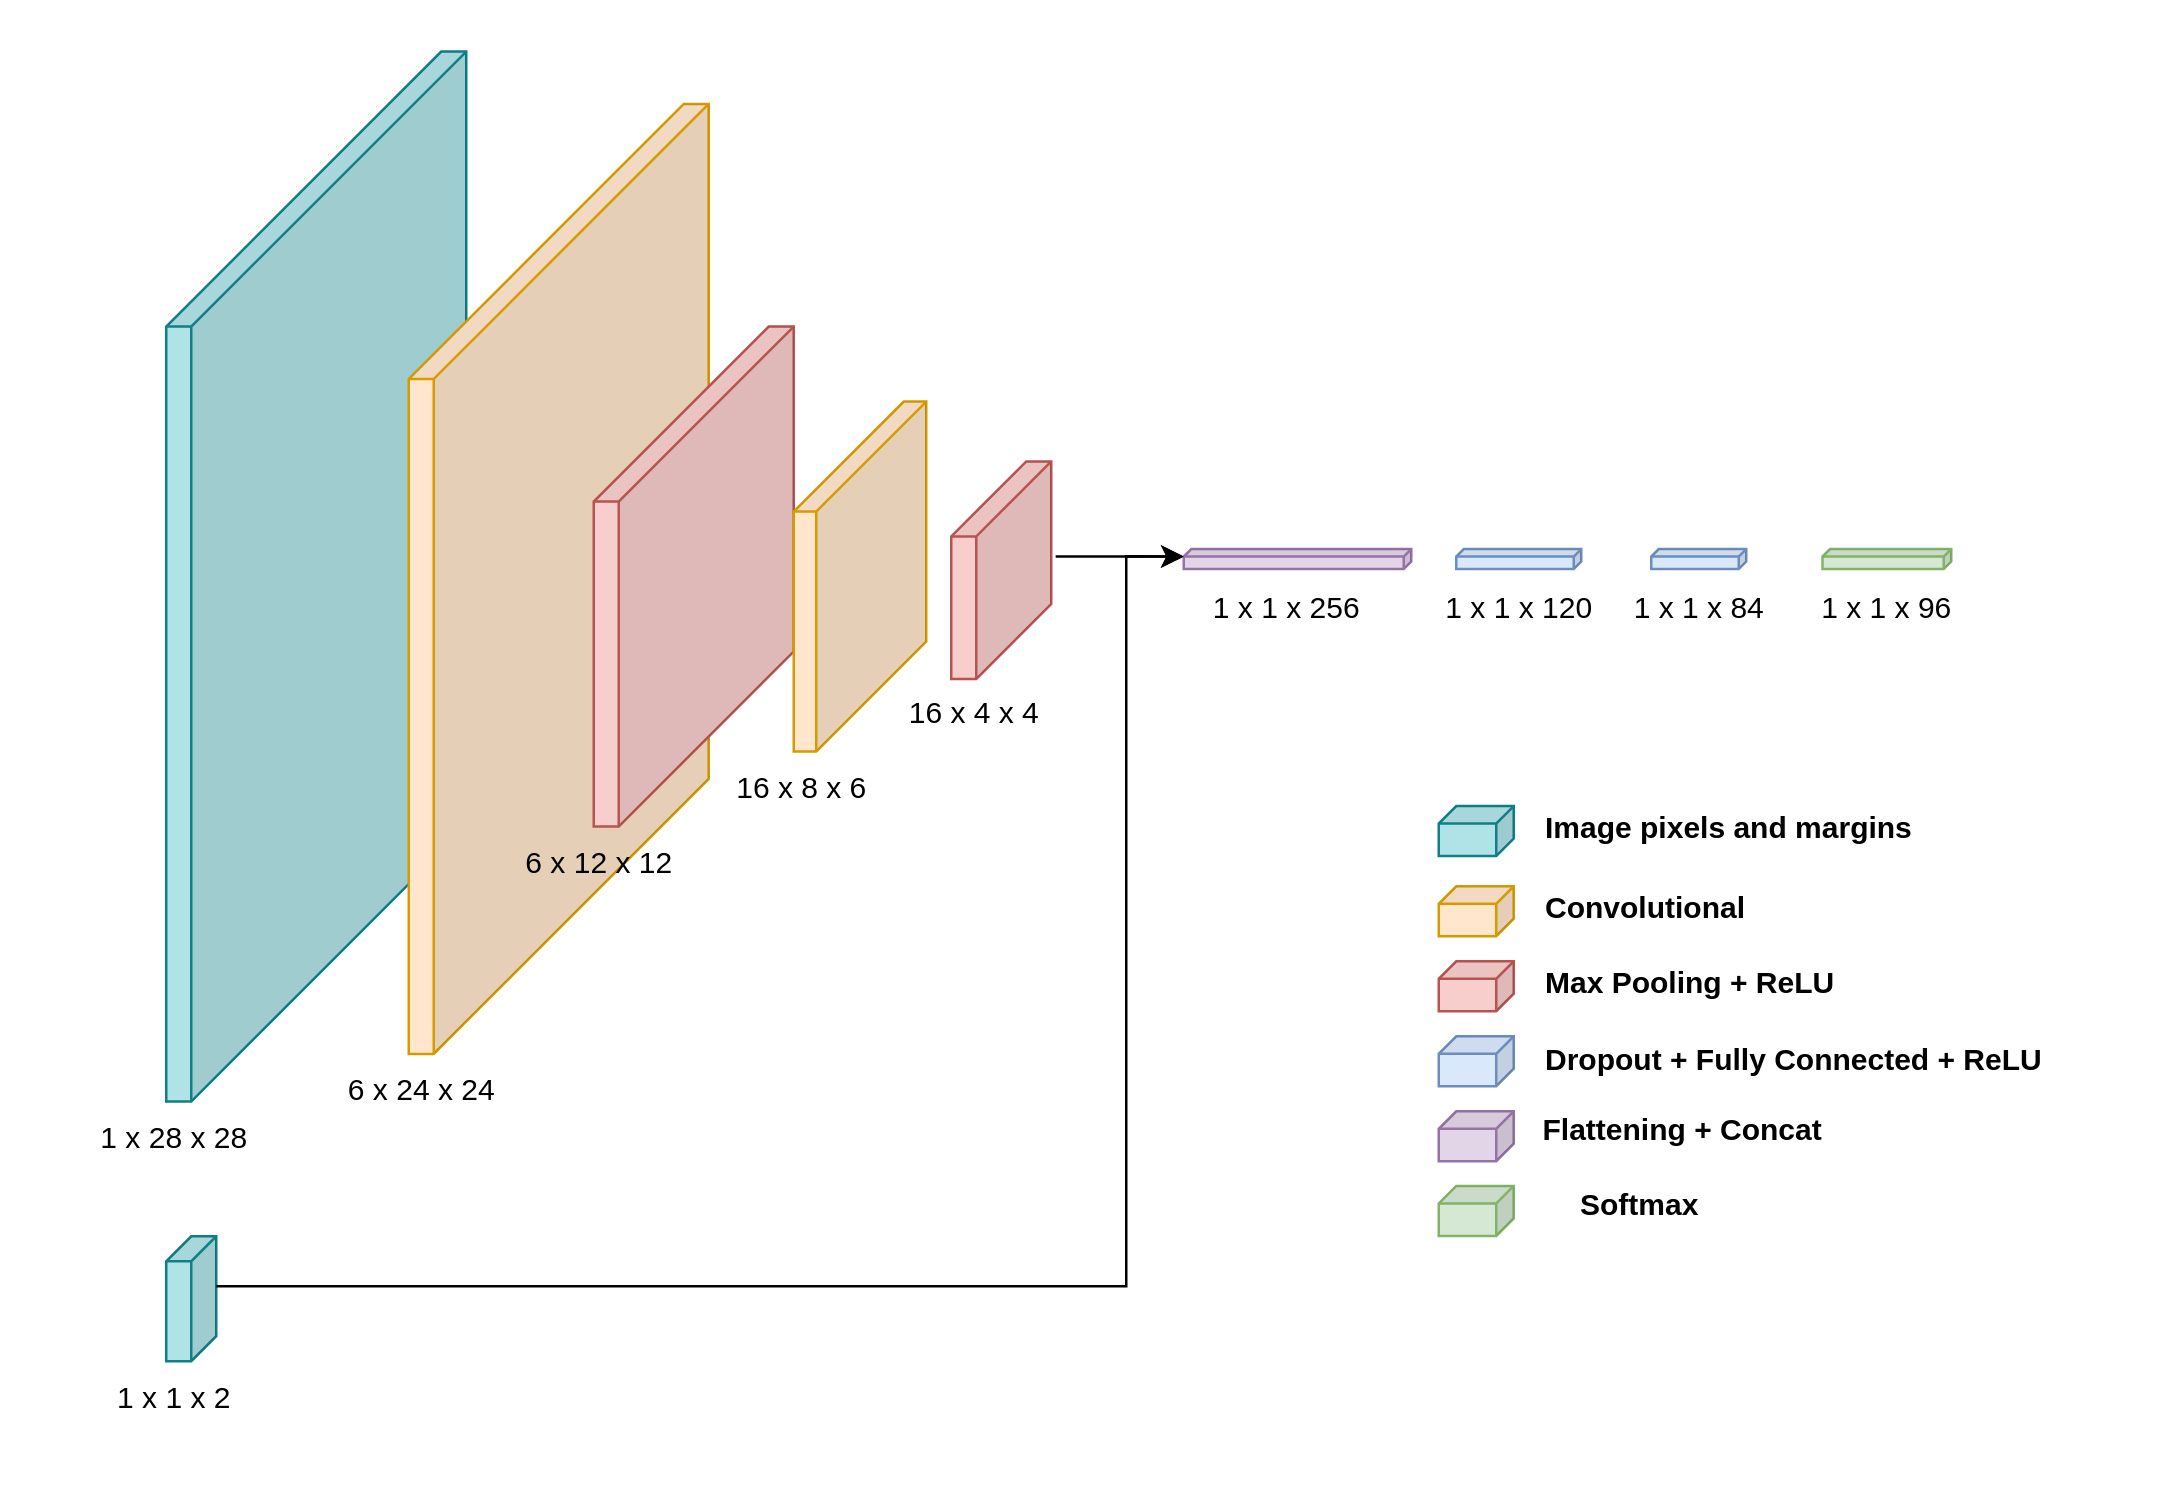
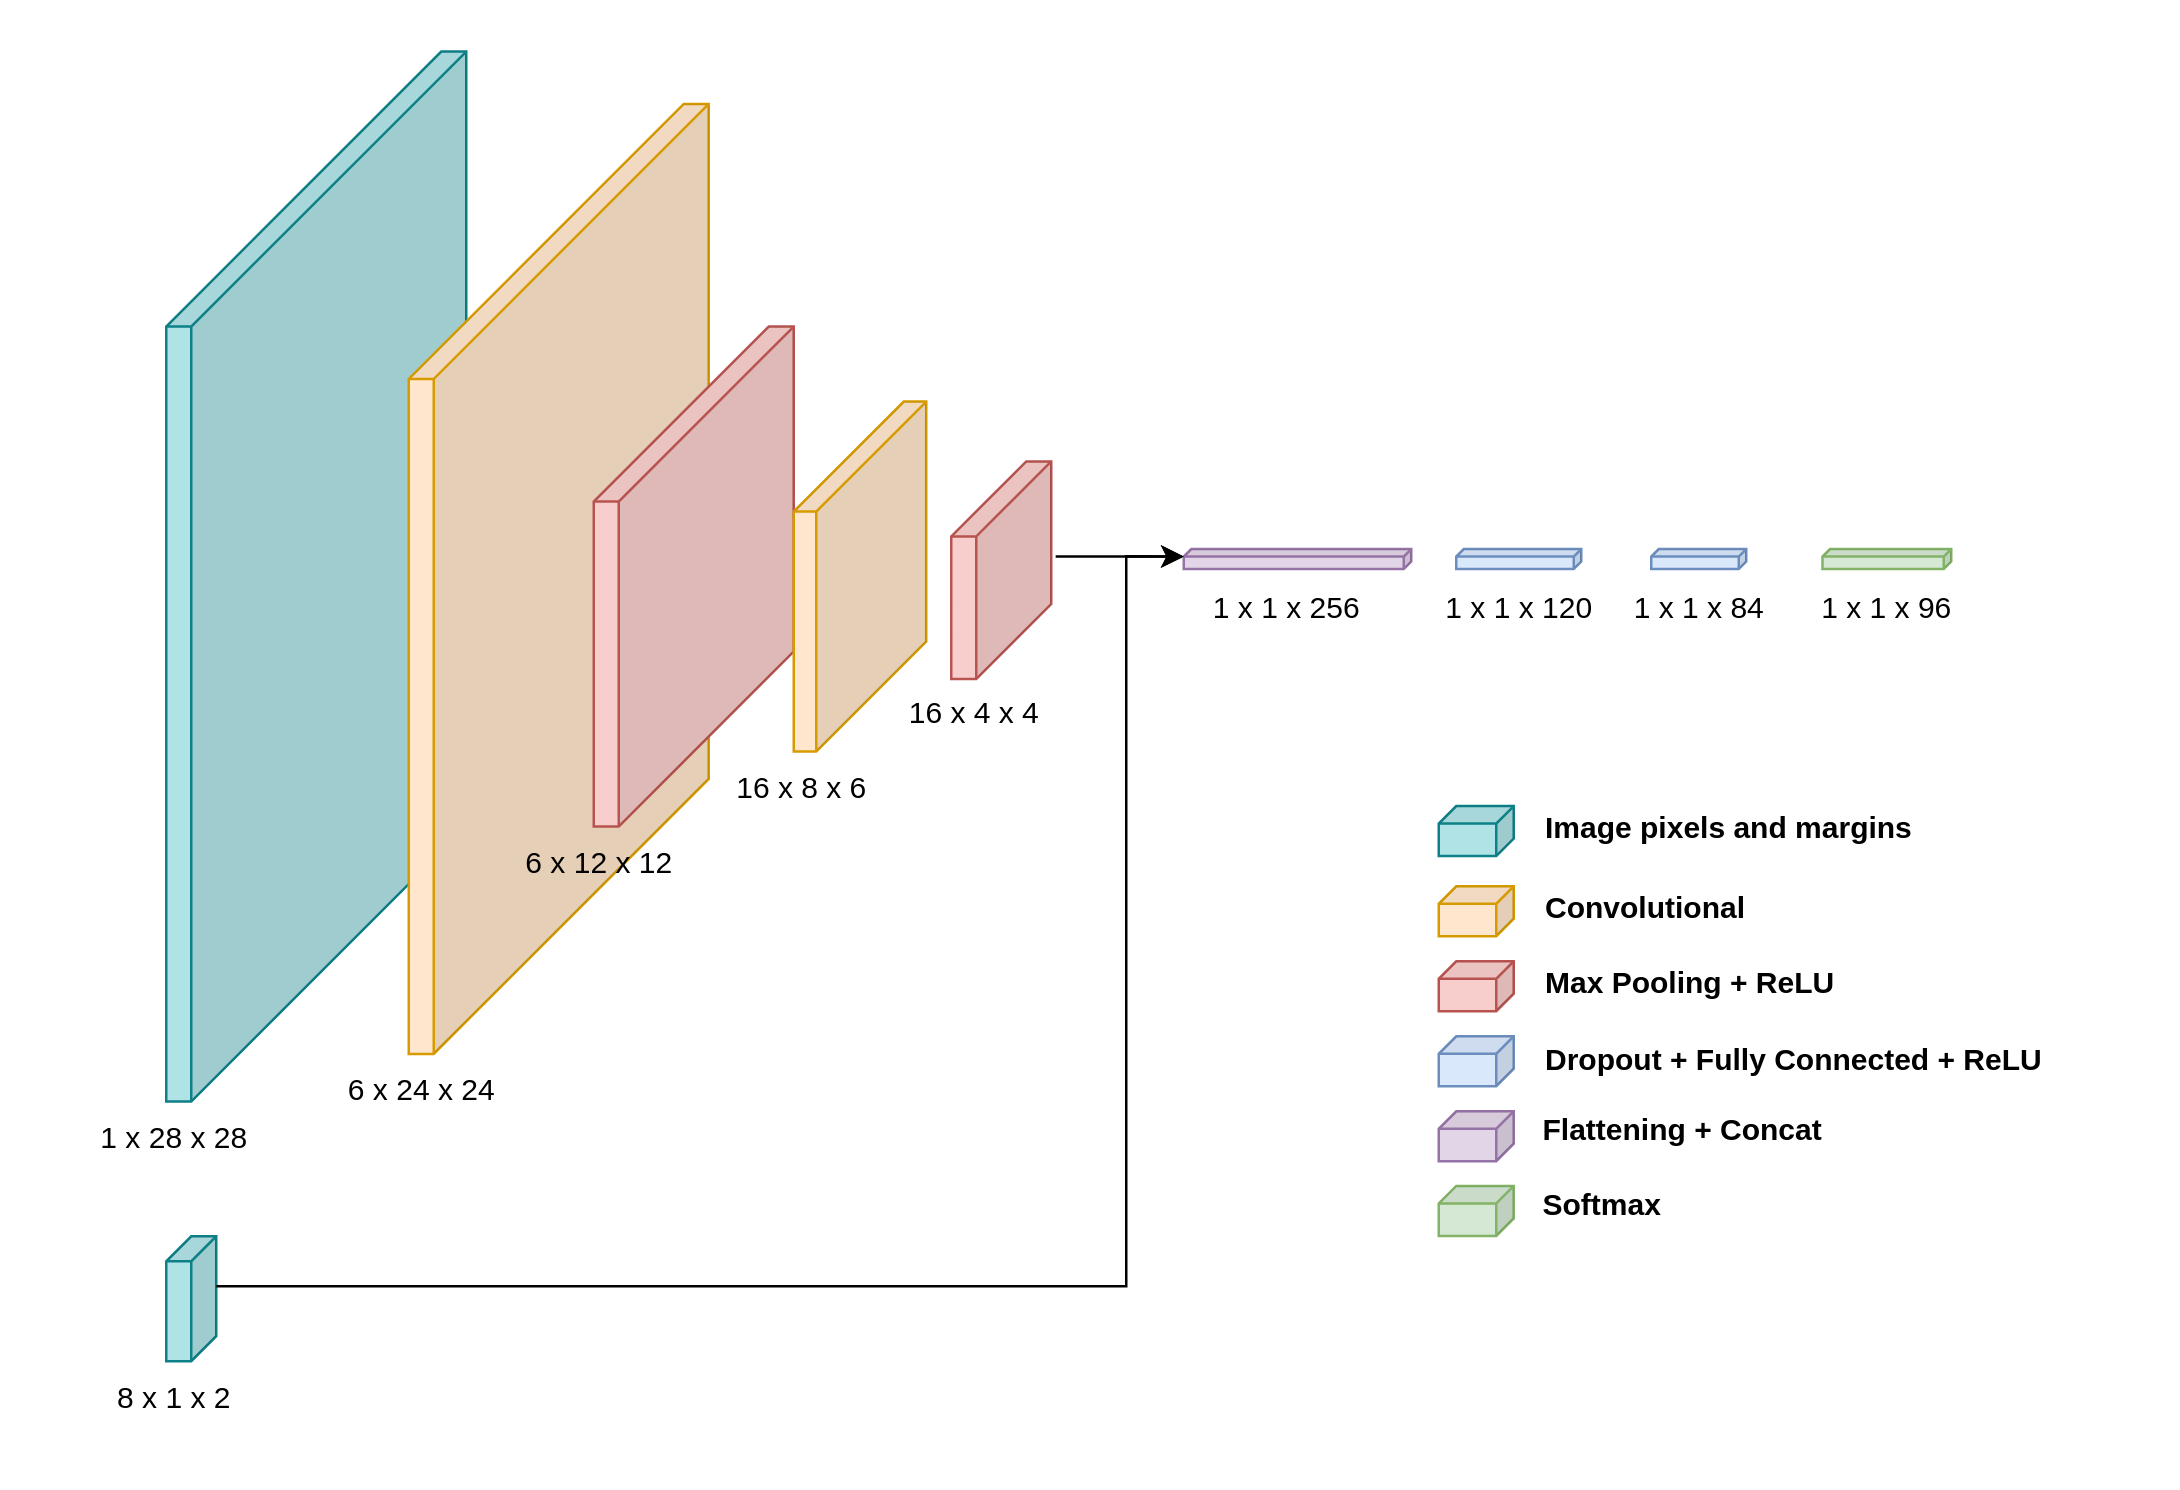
node "Softmax": moved (1749, 1206) -> (1711, 1206)
node "1 x 1 x 2": label "1 x 1 x 2" -> "8 x 1 x 2"
